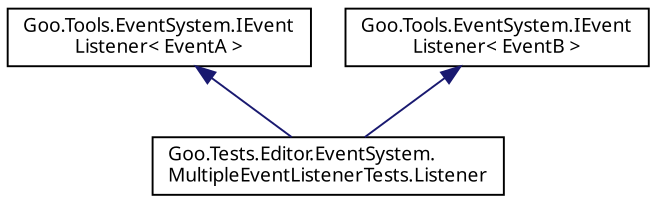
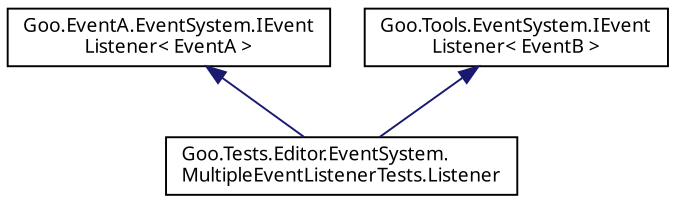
node "Goo.Tools.EventSystem.IEvent Listener< EventA >": label "Goo.Tools.EventSystem.IEvent Listener< EventA >" -> "Goo.EventA.EventSystem.IEvent Listener< EventA >"
